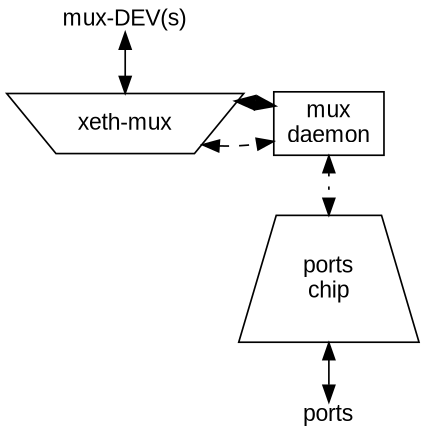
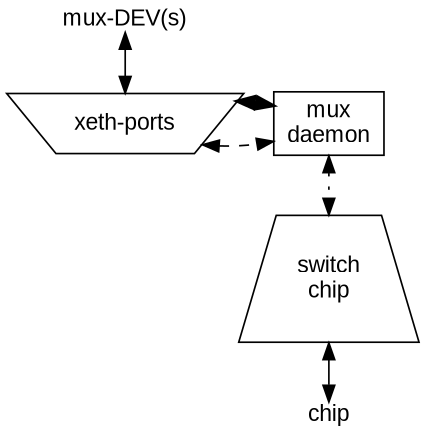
node "xeth-mux": label "xeth-mux" -> "xeth-ports"
node "ports chip": label "ports chip" -> "switch chip"
node "ports": label "ports" -> "chip"
